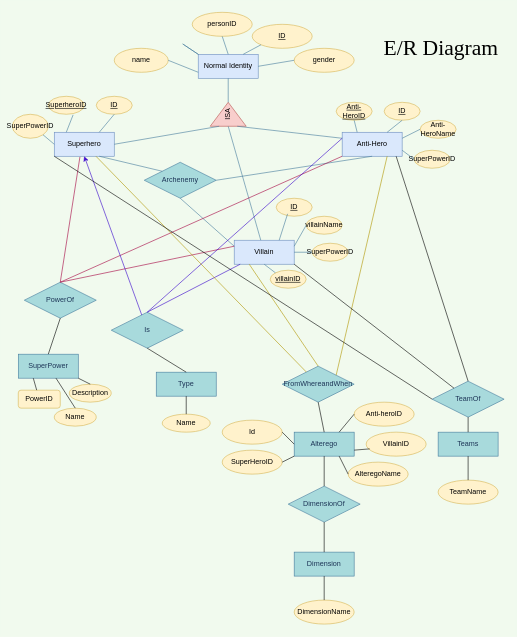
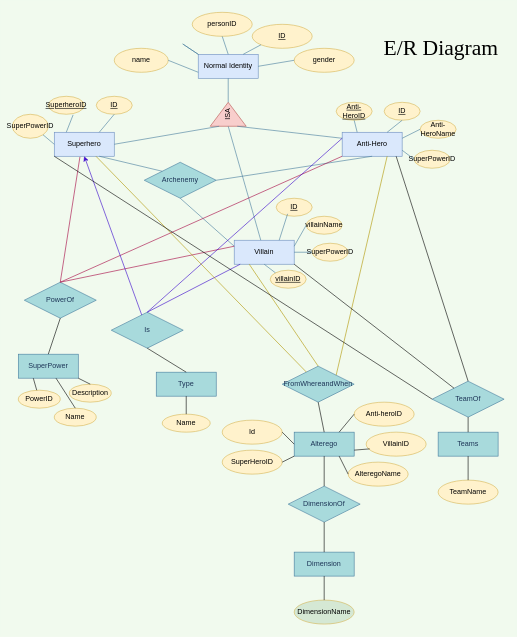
node "PowerID": shape rounded rectangle -> ellipse
node "DimensionName": fillcolor #fff2cc -> #d5e8d4
